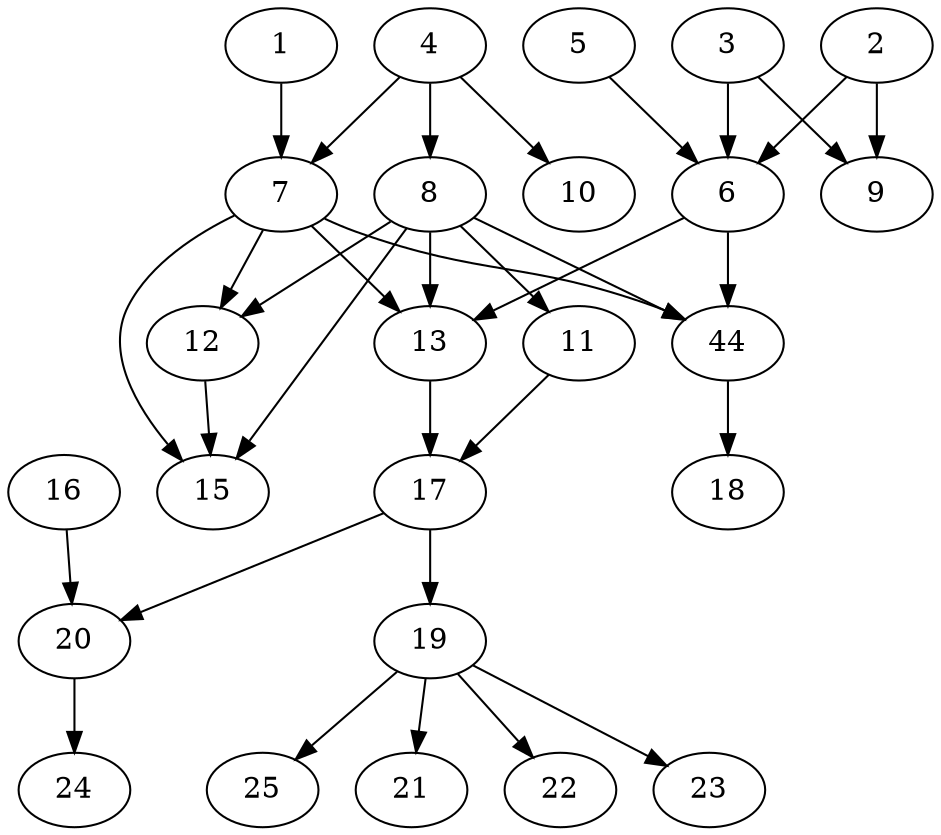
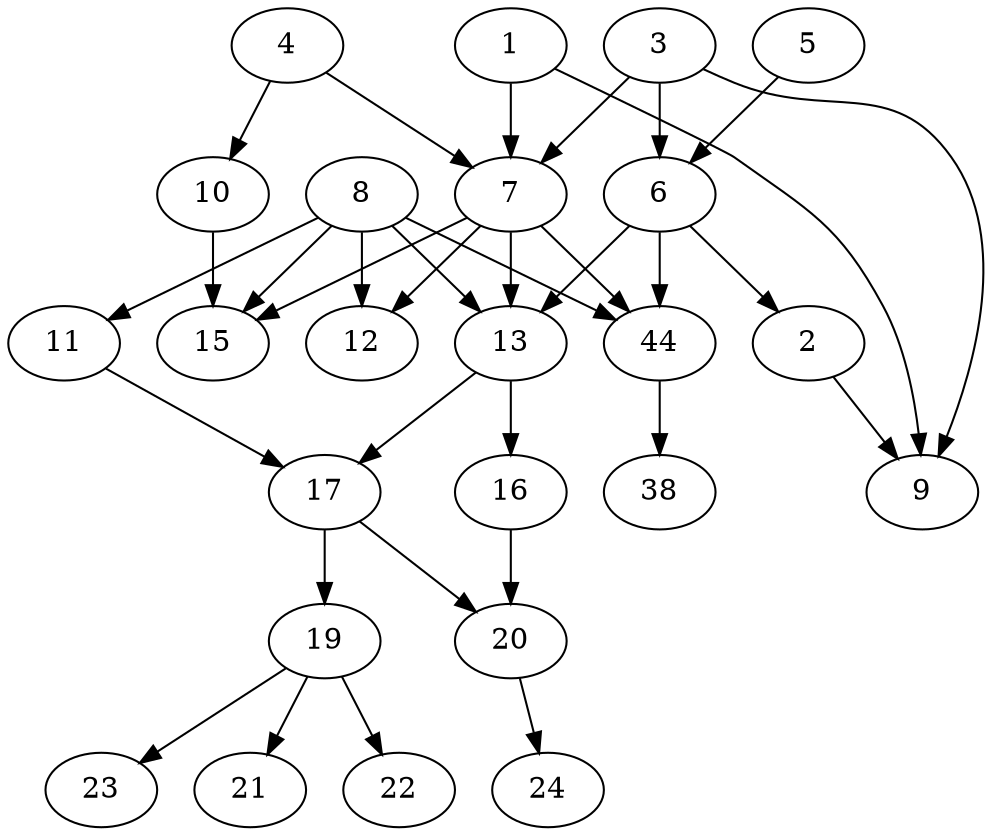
edge "4" -> "8": removed
edge "2" -> "6": reversed
edge "3" -> "7": added
edge "1" -> "9": added
edge "12" -> "15": now "10" -> "15"
edge "13" -> "16": added
node "18": label "18" -> "38"
node "25": removed
